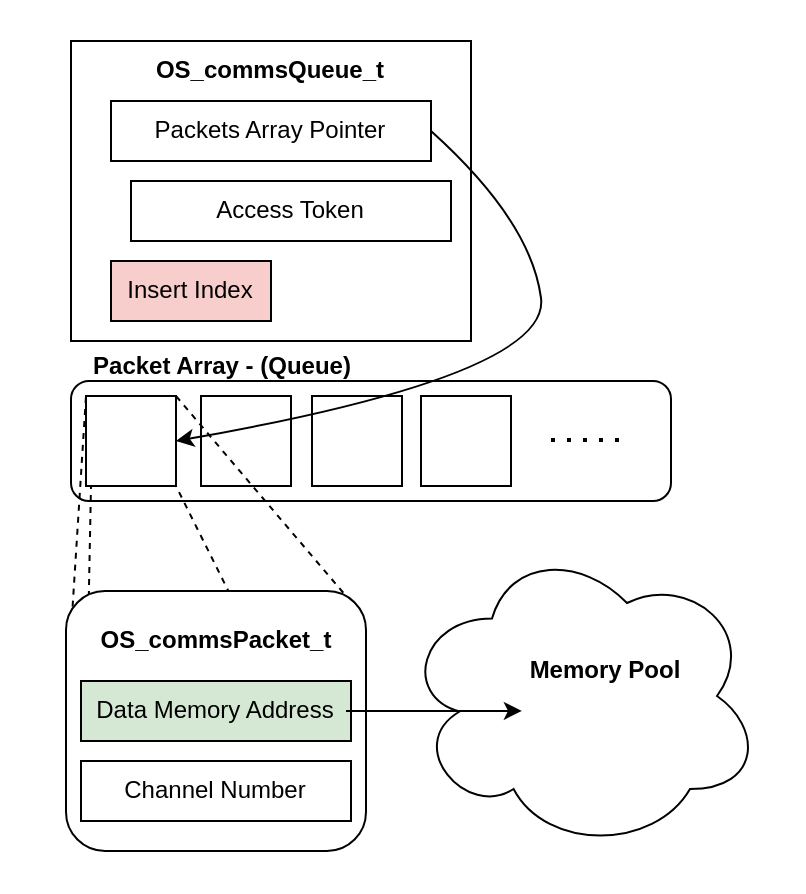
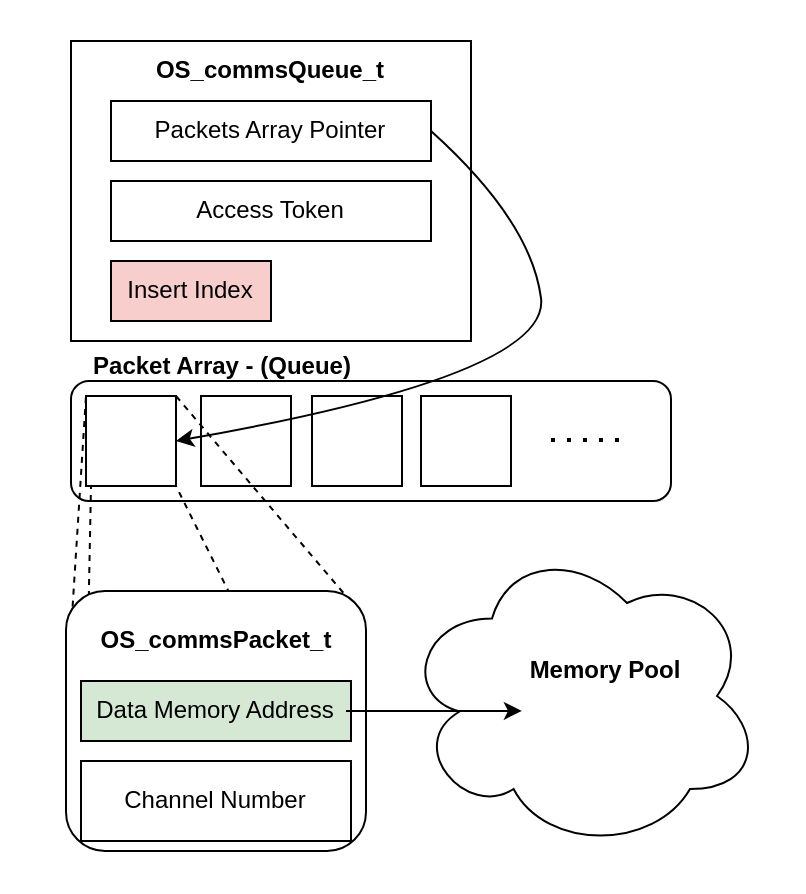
node "Access Token": moved (291, 211) -> (271, 211)
node "Channel Number": size 270x60 -> 270x80
